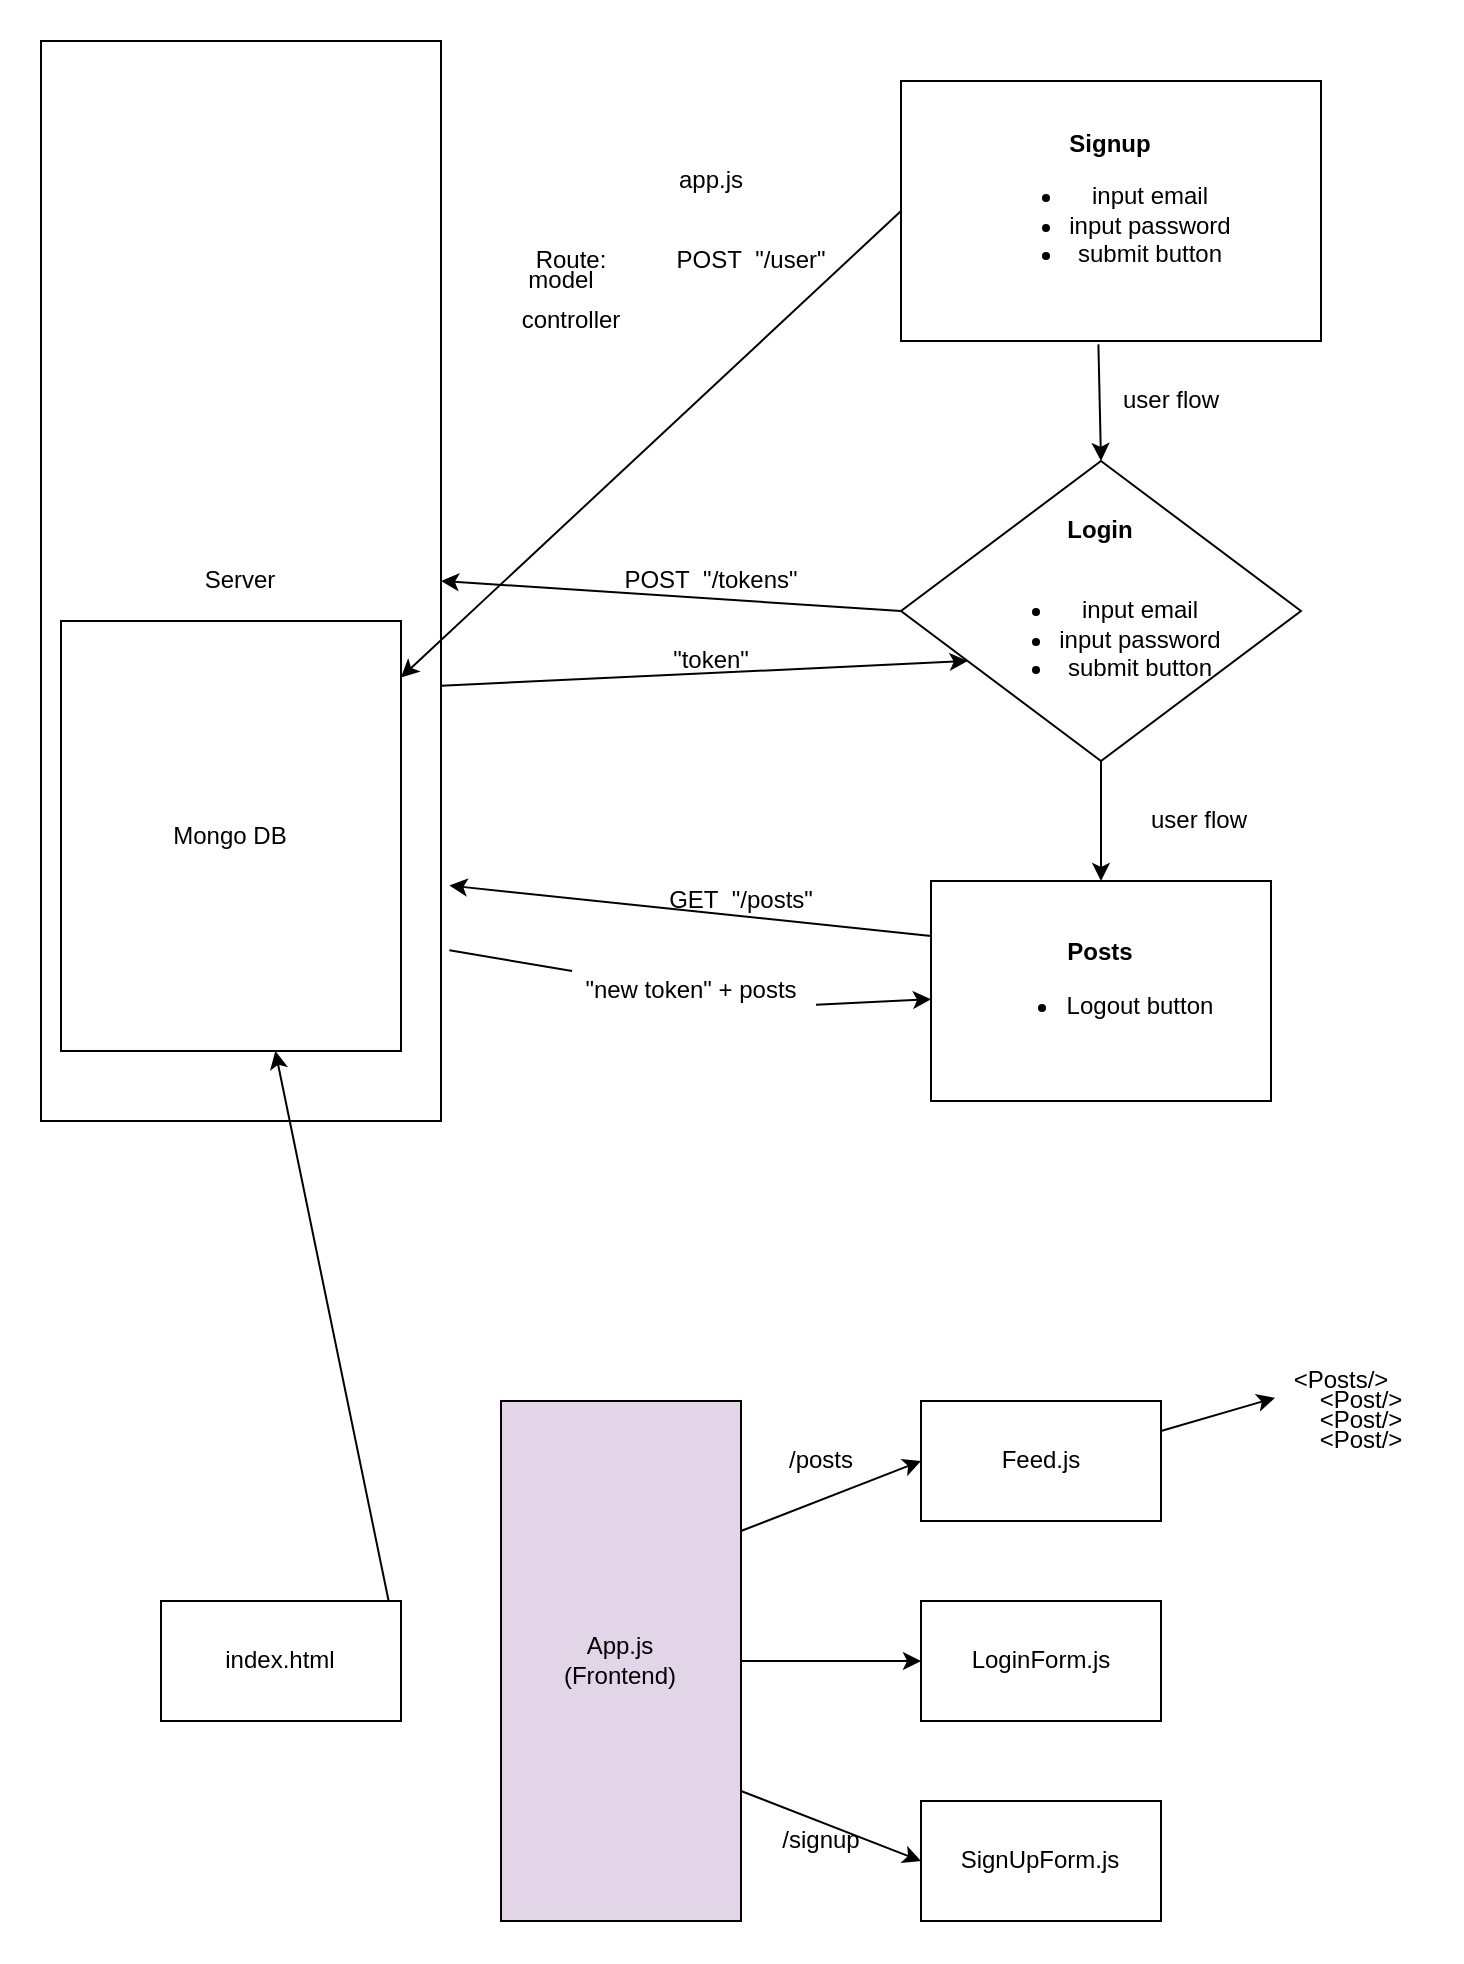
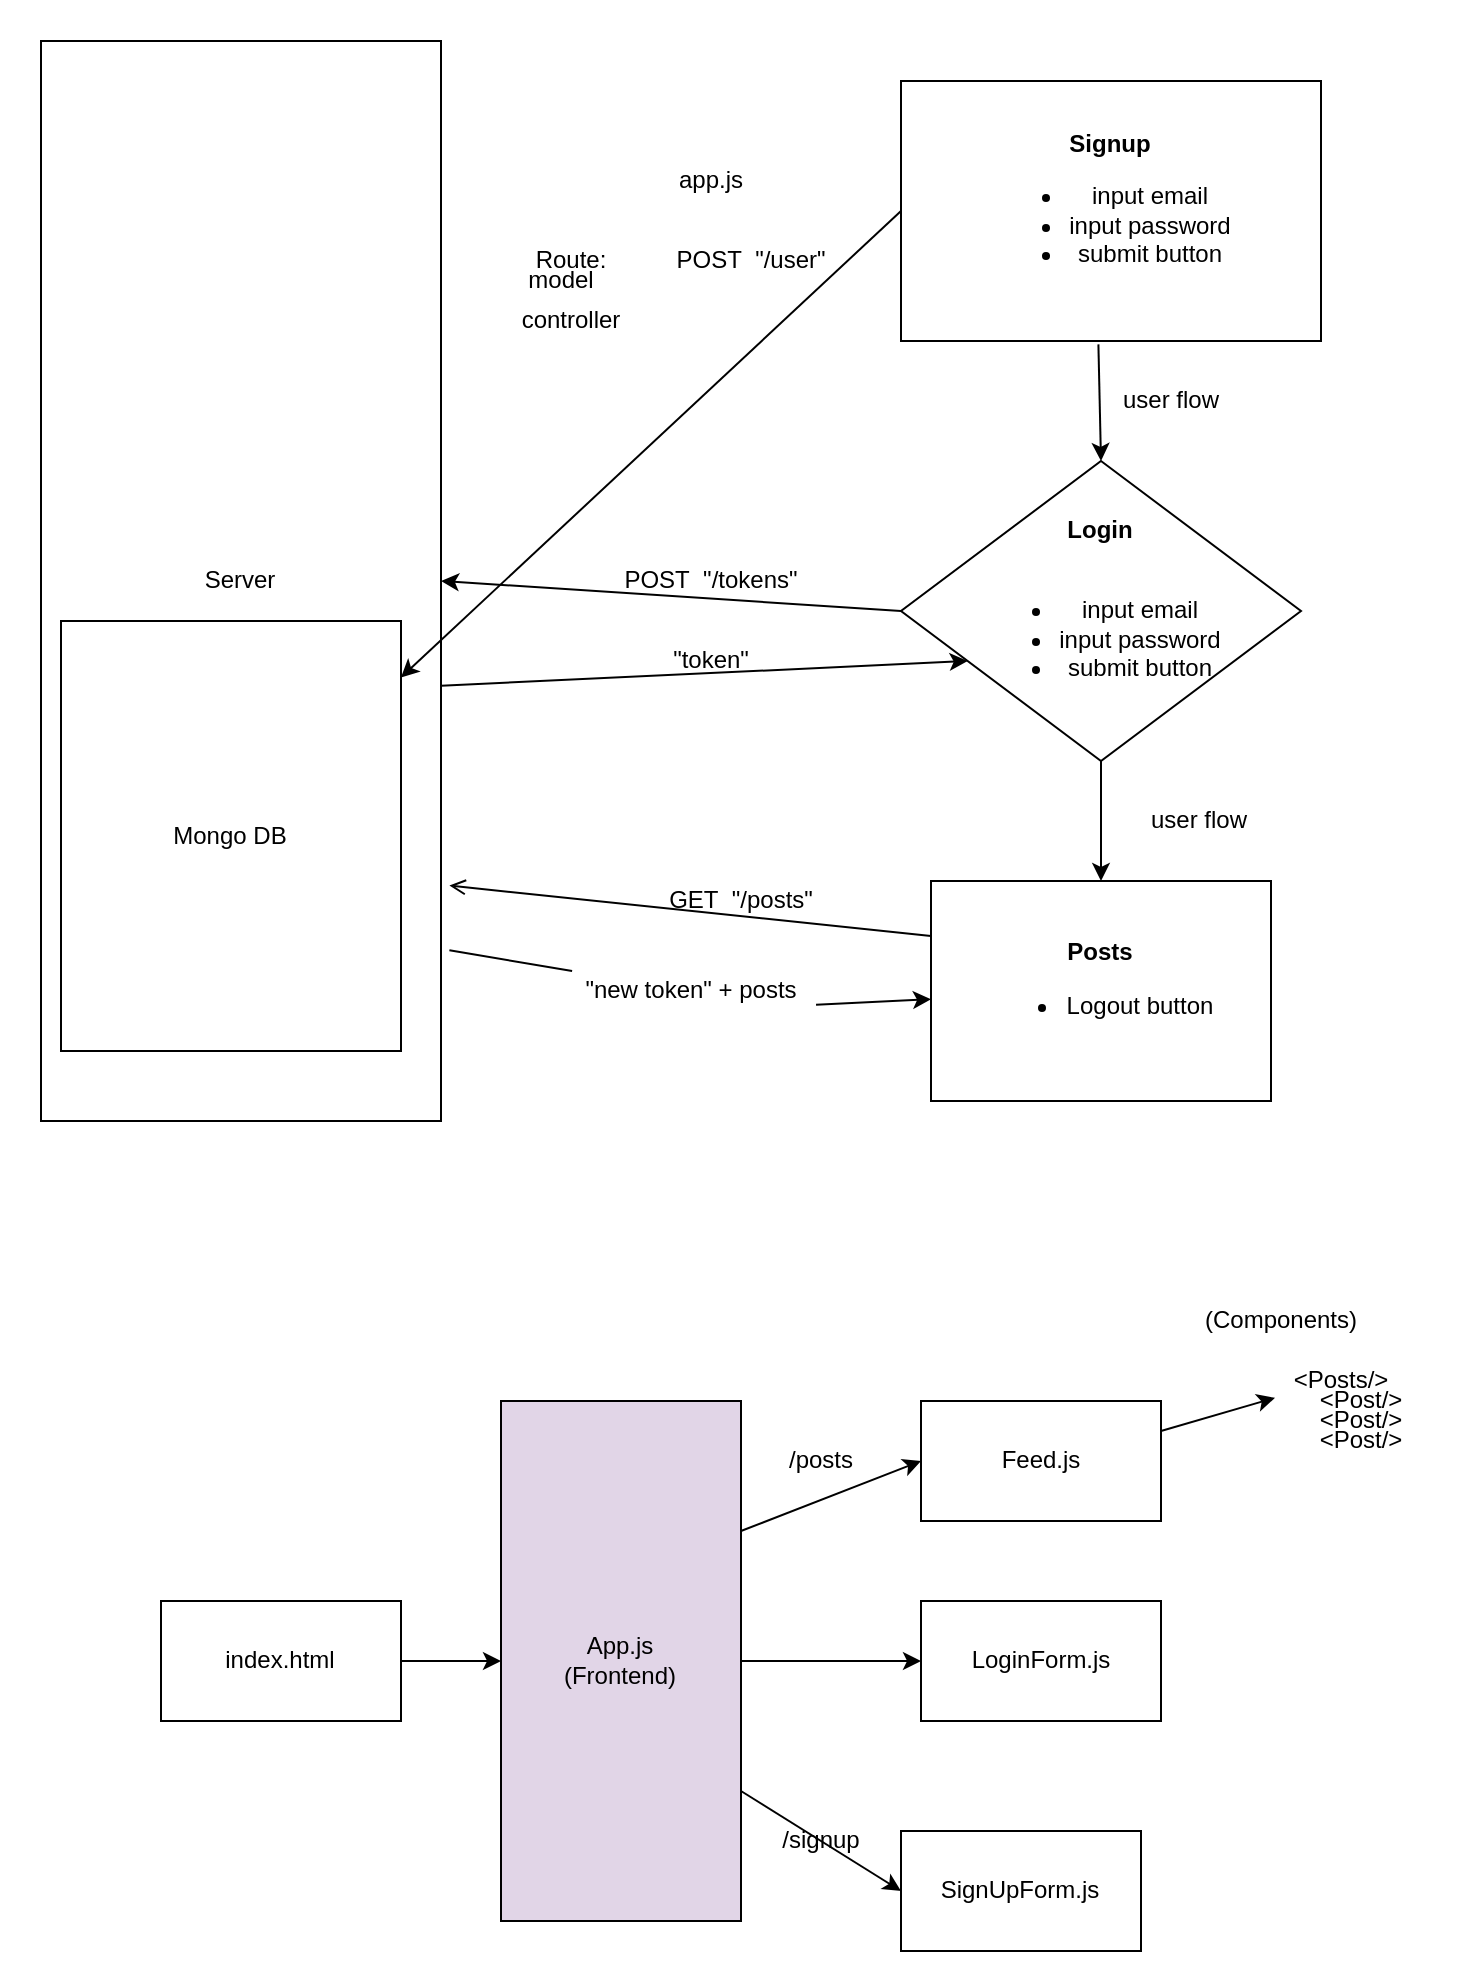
edge "Posts Logout button" -> "Server": arrowhead classic -> open
node "(Components)": added
edge "index.html" -> "Mongo DB": now "index.html" -> "App.js (Frontend)"
node "SignUpForm.js": moved (1041, 1861) -> (1021, 1891)
